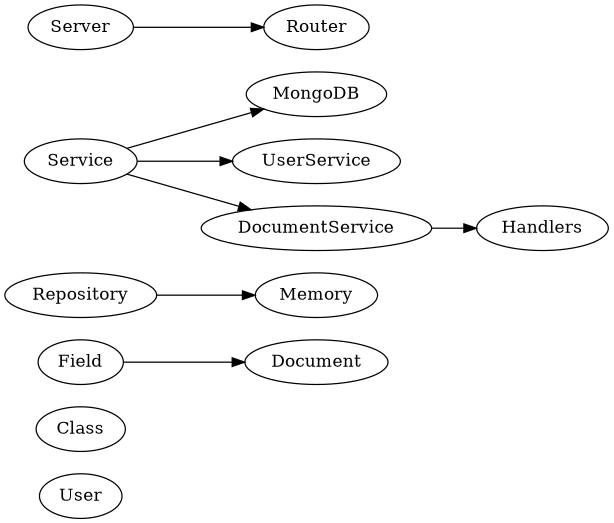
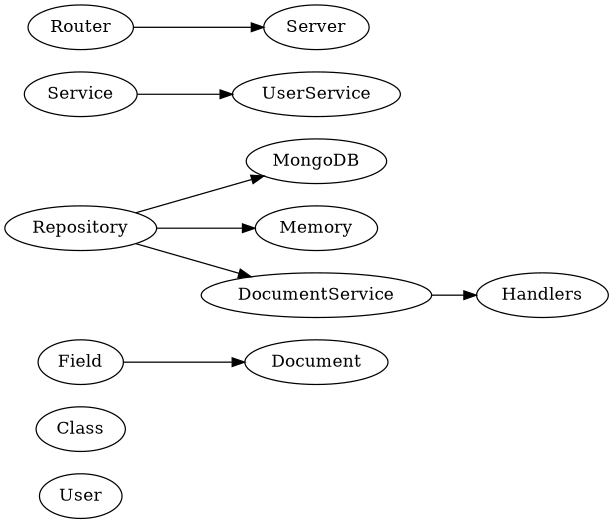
edge "Server" -> "Router": reversed
edge "Service" -> "MongoDB": now "Repository" -> "MongoDB"
edge "Service" -> "DocumentService": now "Repository" -> "DocumentService"
